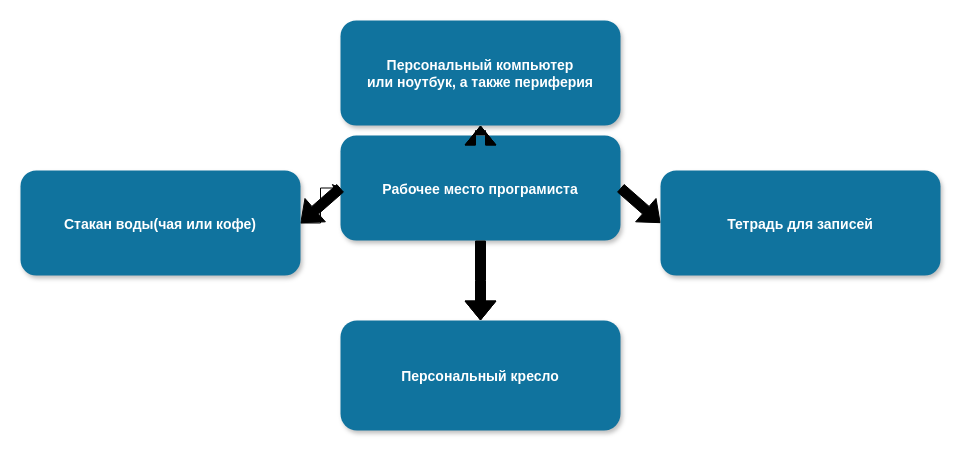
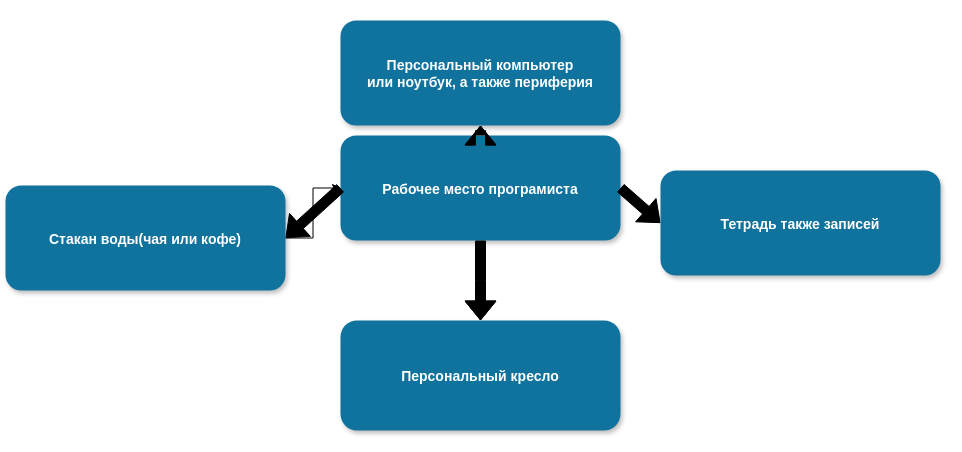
node "Стакан воды(чая или кофе)": moved (161, 223) -> (146, 238)
node "Тетрадь для записей": label "Тетрадь для записей" -> "Тетрадь также записей"
